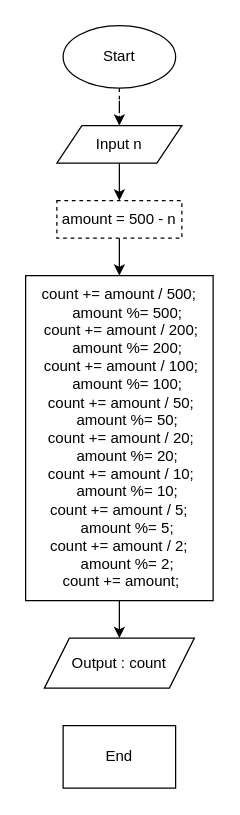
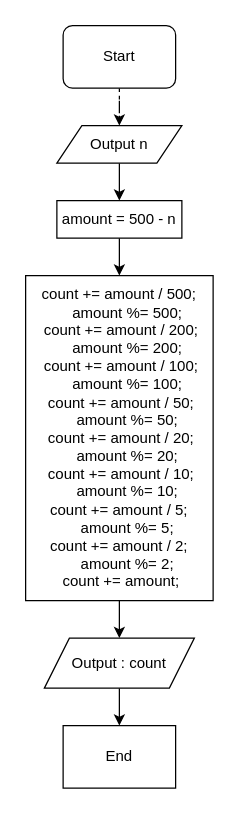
node "Start": shape ellipse -> rounded rectangle
node "Input n": label "Input n" -> "Output n"
node "amount = 500 - n": style dashed -> solid
edge "Output : count" -> "End": added
